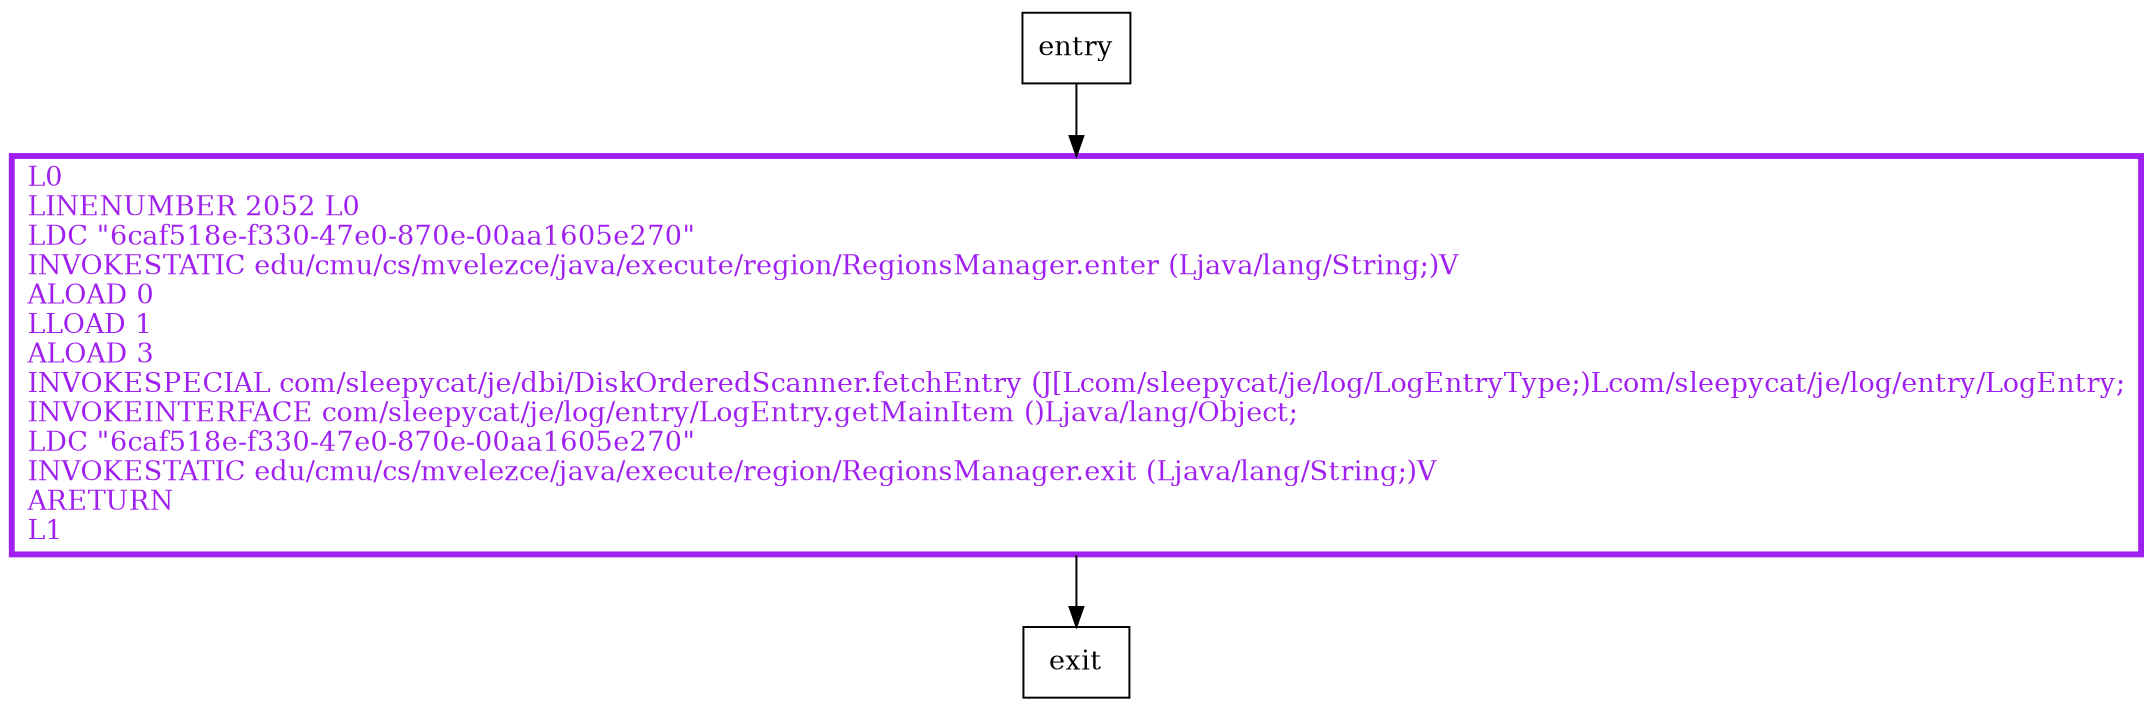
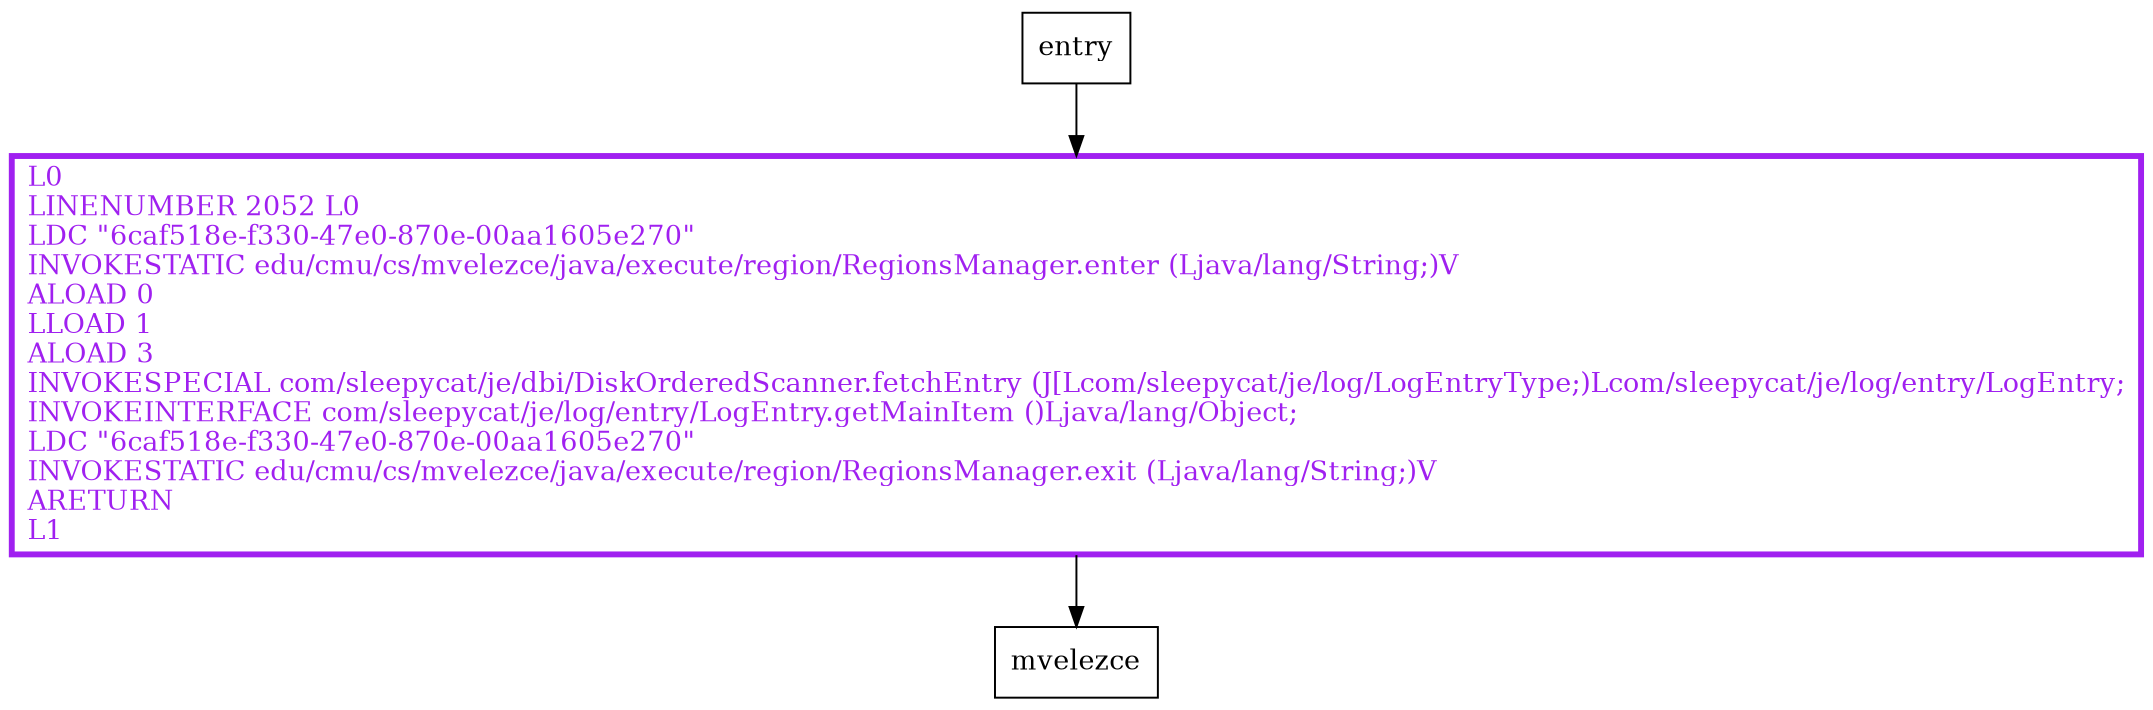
node "exit": label "exit" -> "mvelezce"
